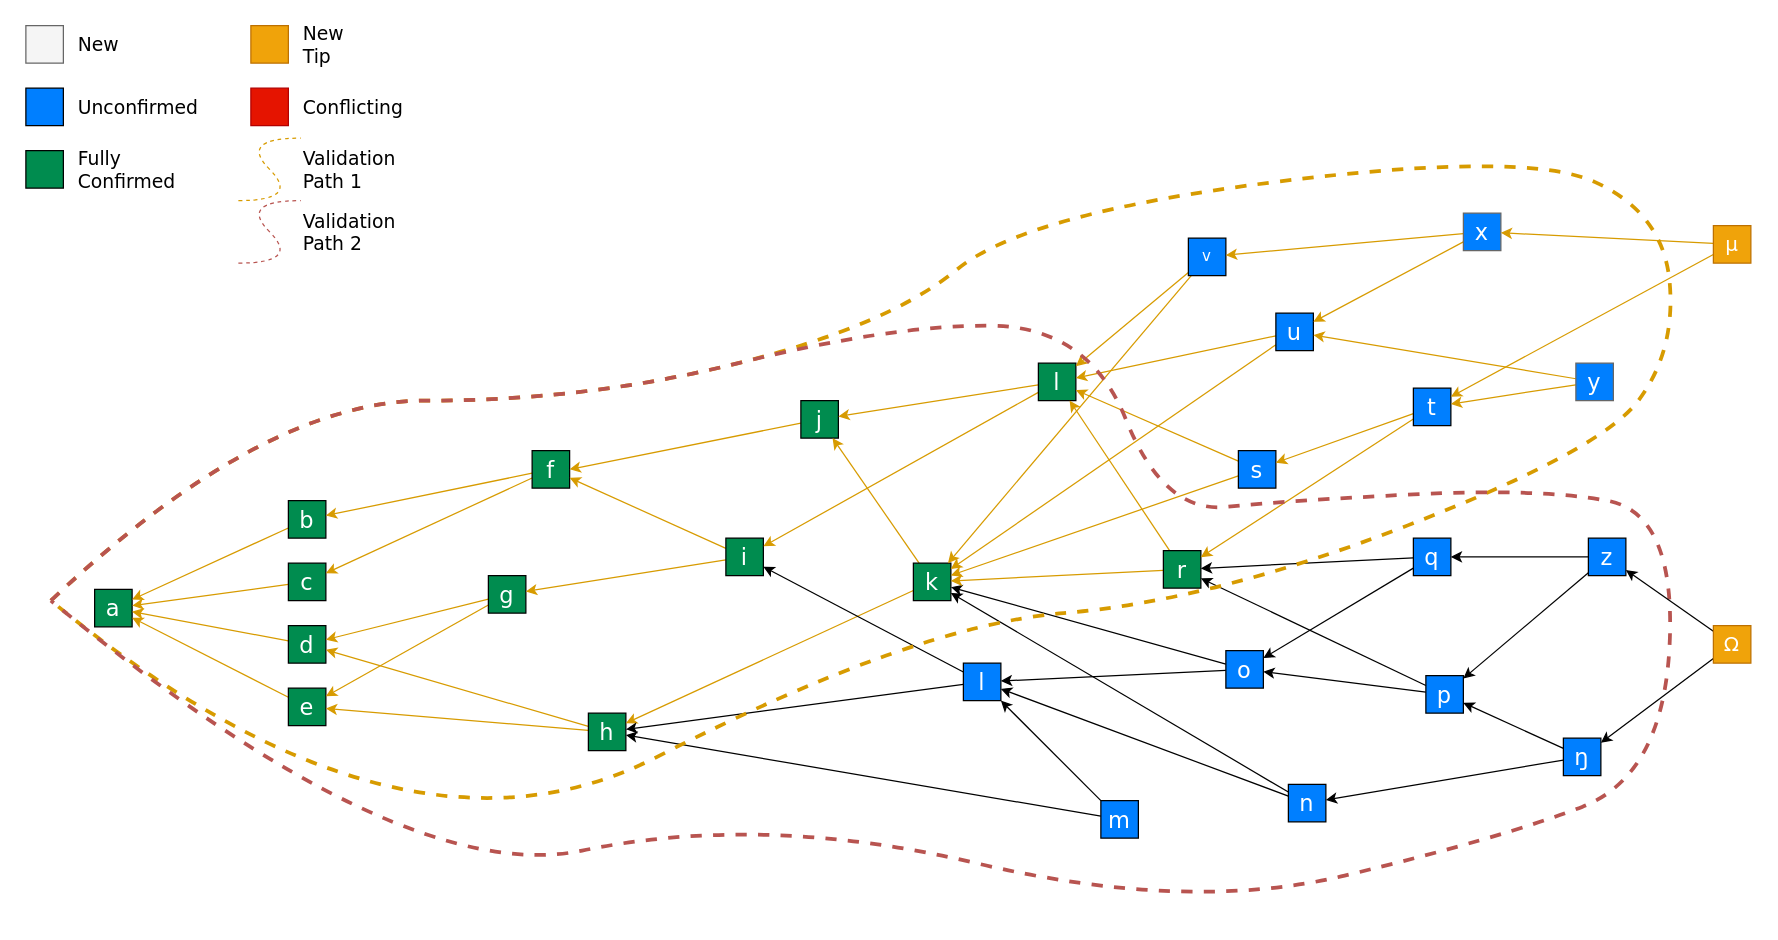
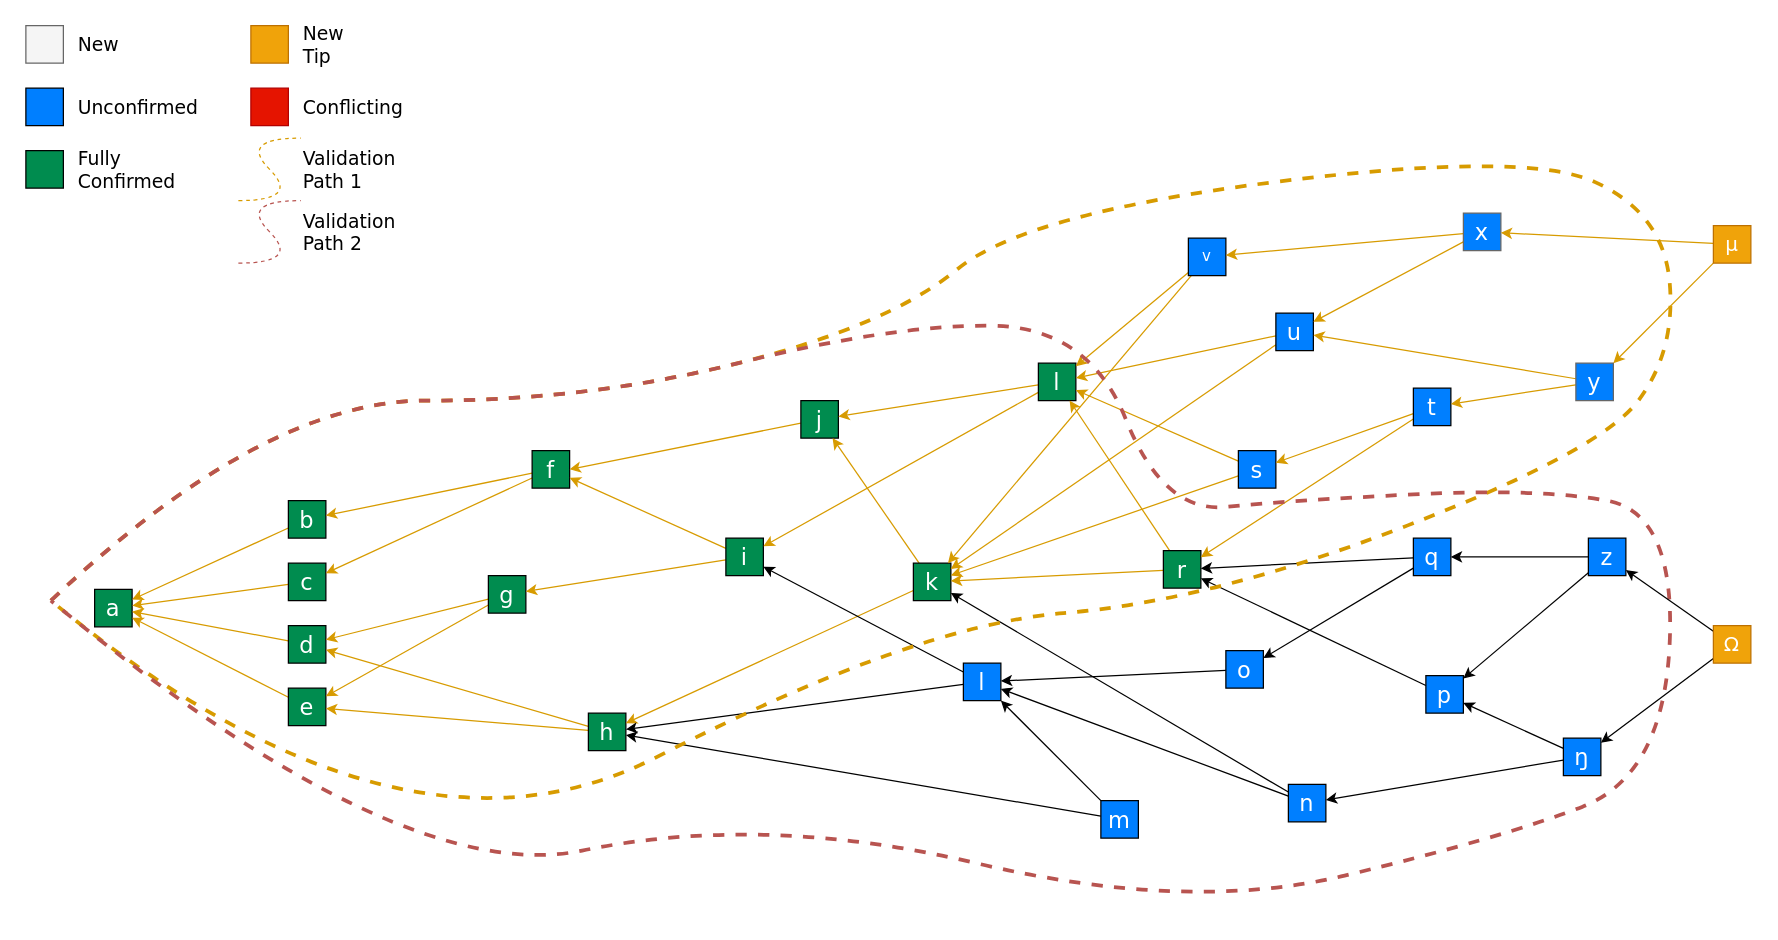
edge "µ" -> "t": now "µ" -> "y"
edge "o" -> "k": removed
edge "p" -> "o": removed
